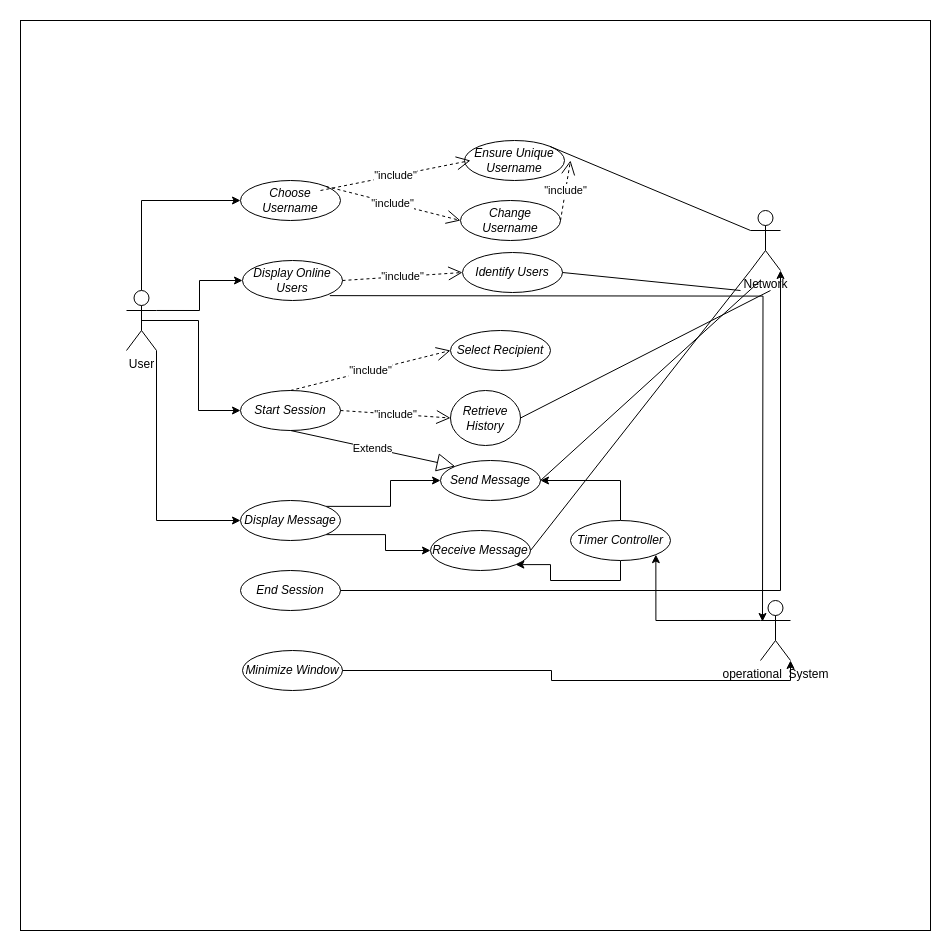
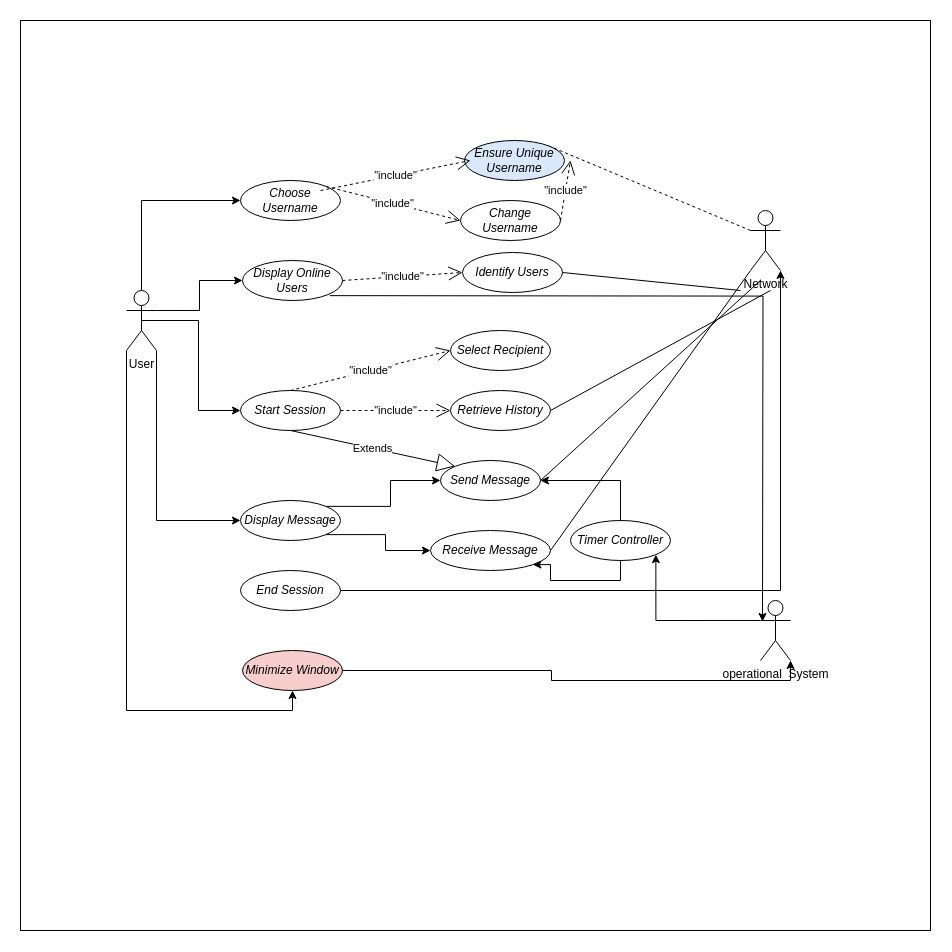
node "Ensure Unique Username": fillcolor #ffffff -> #dae8fc
edge "Ensure Unique Username" -- "Network": style solid -> dashed
node "Retrieve History": size 70x55 -> 100x40
node "Receive Message": size 100x40 -> 120x40
edge "User" -> "Minimize Window": added
node "Minimize Window": fillcolor #ffffff -> #f8cecc
